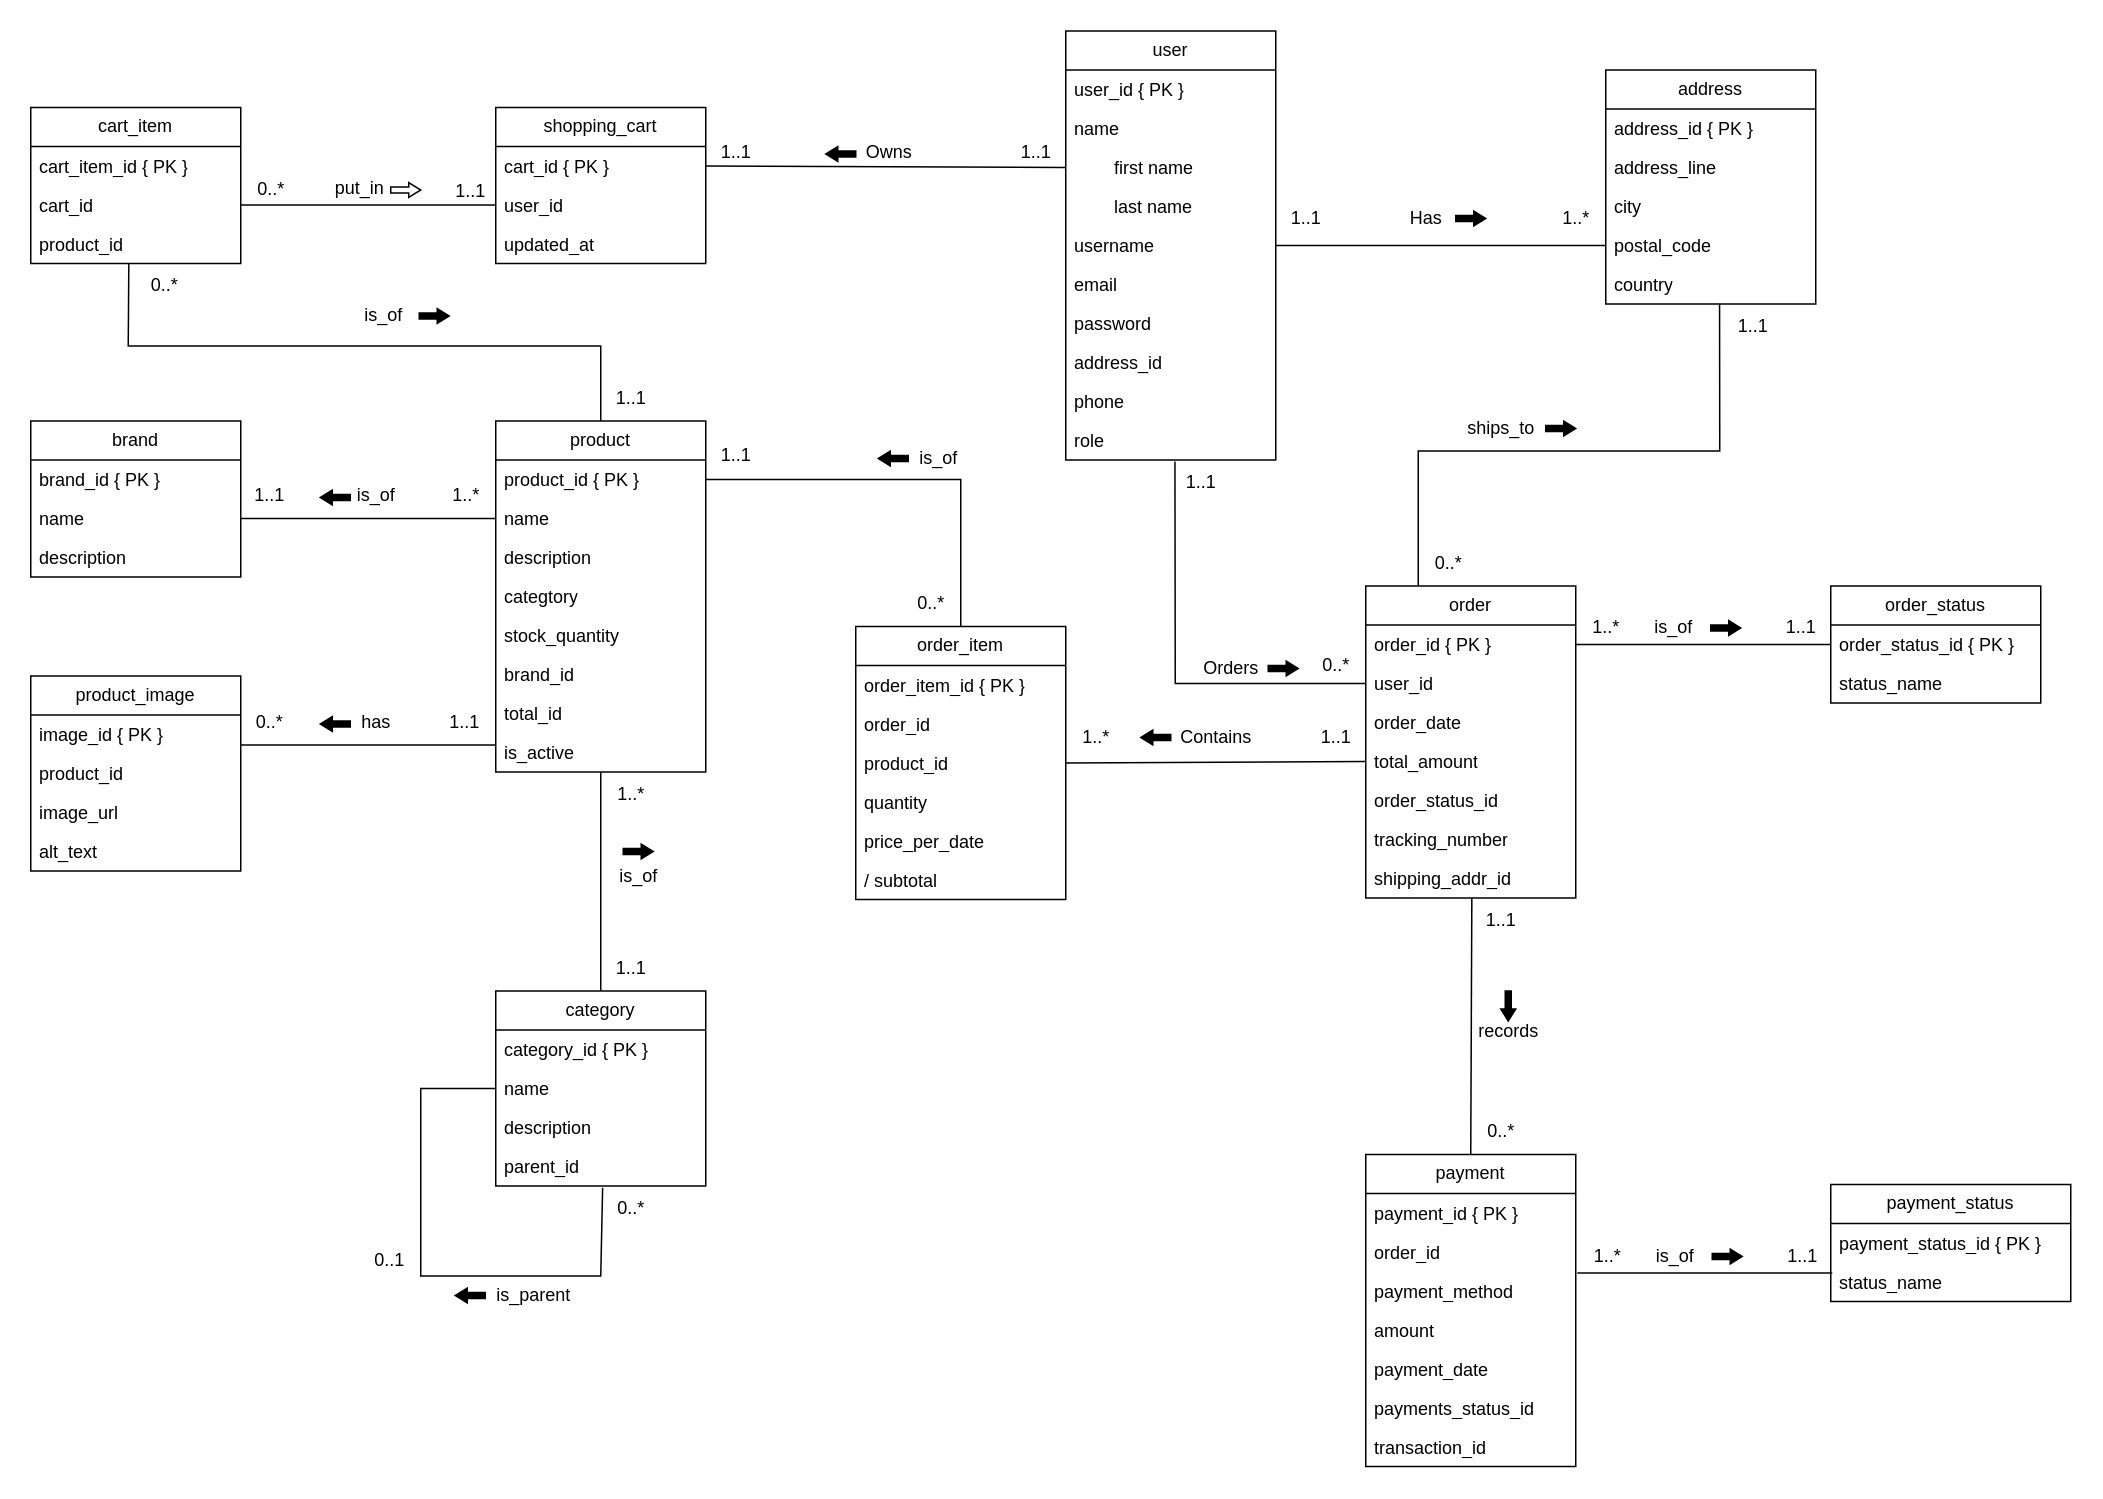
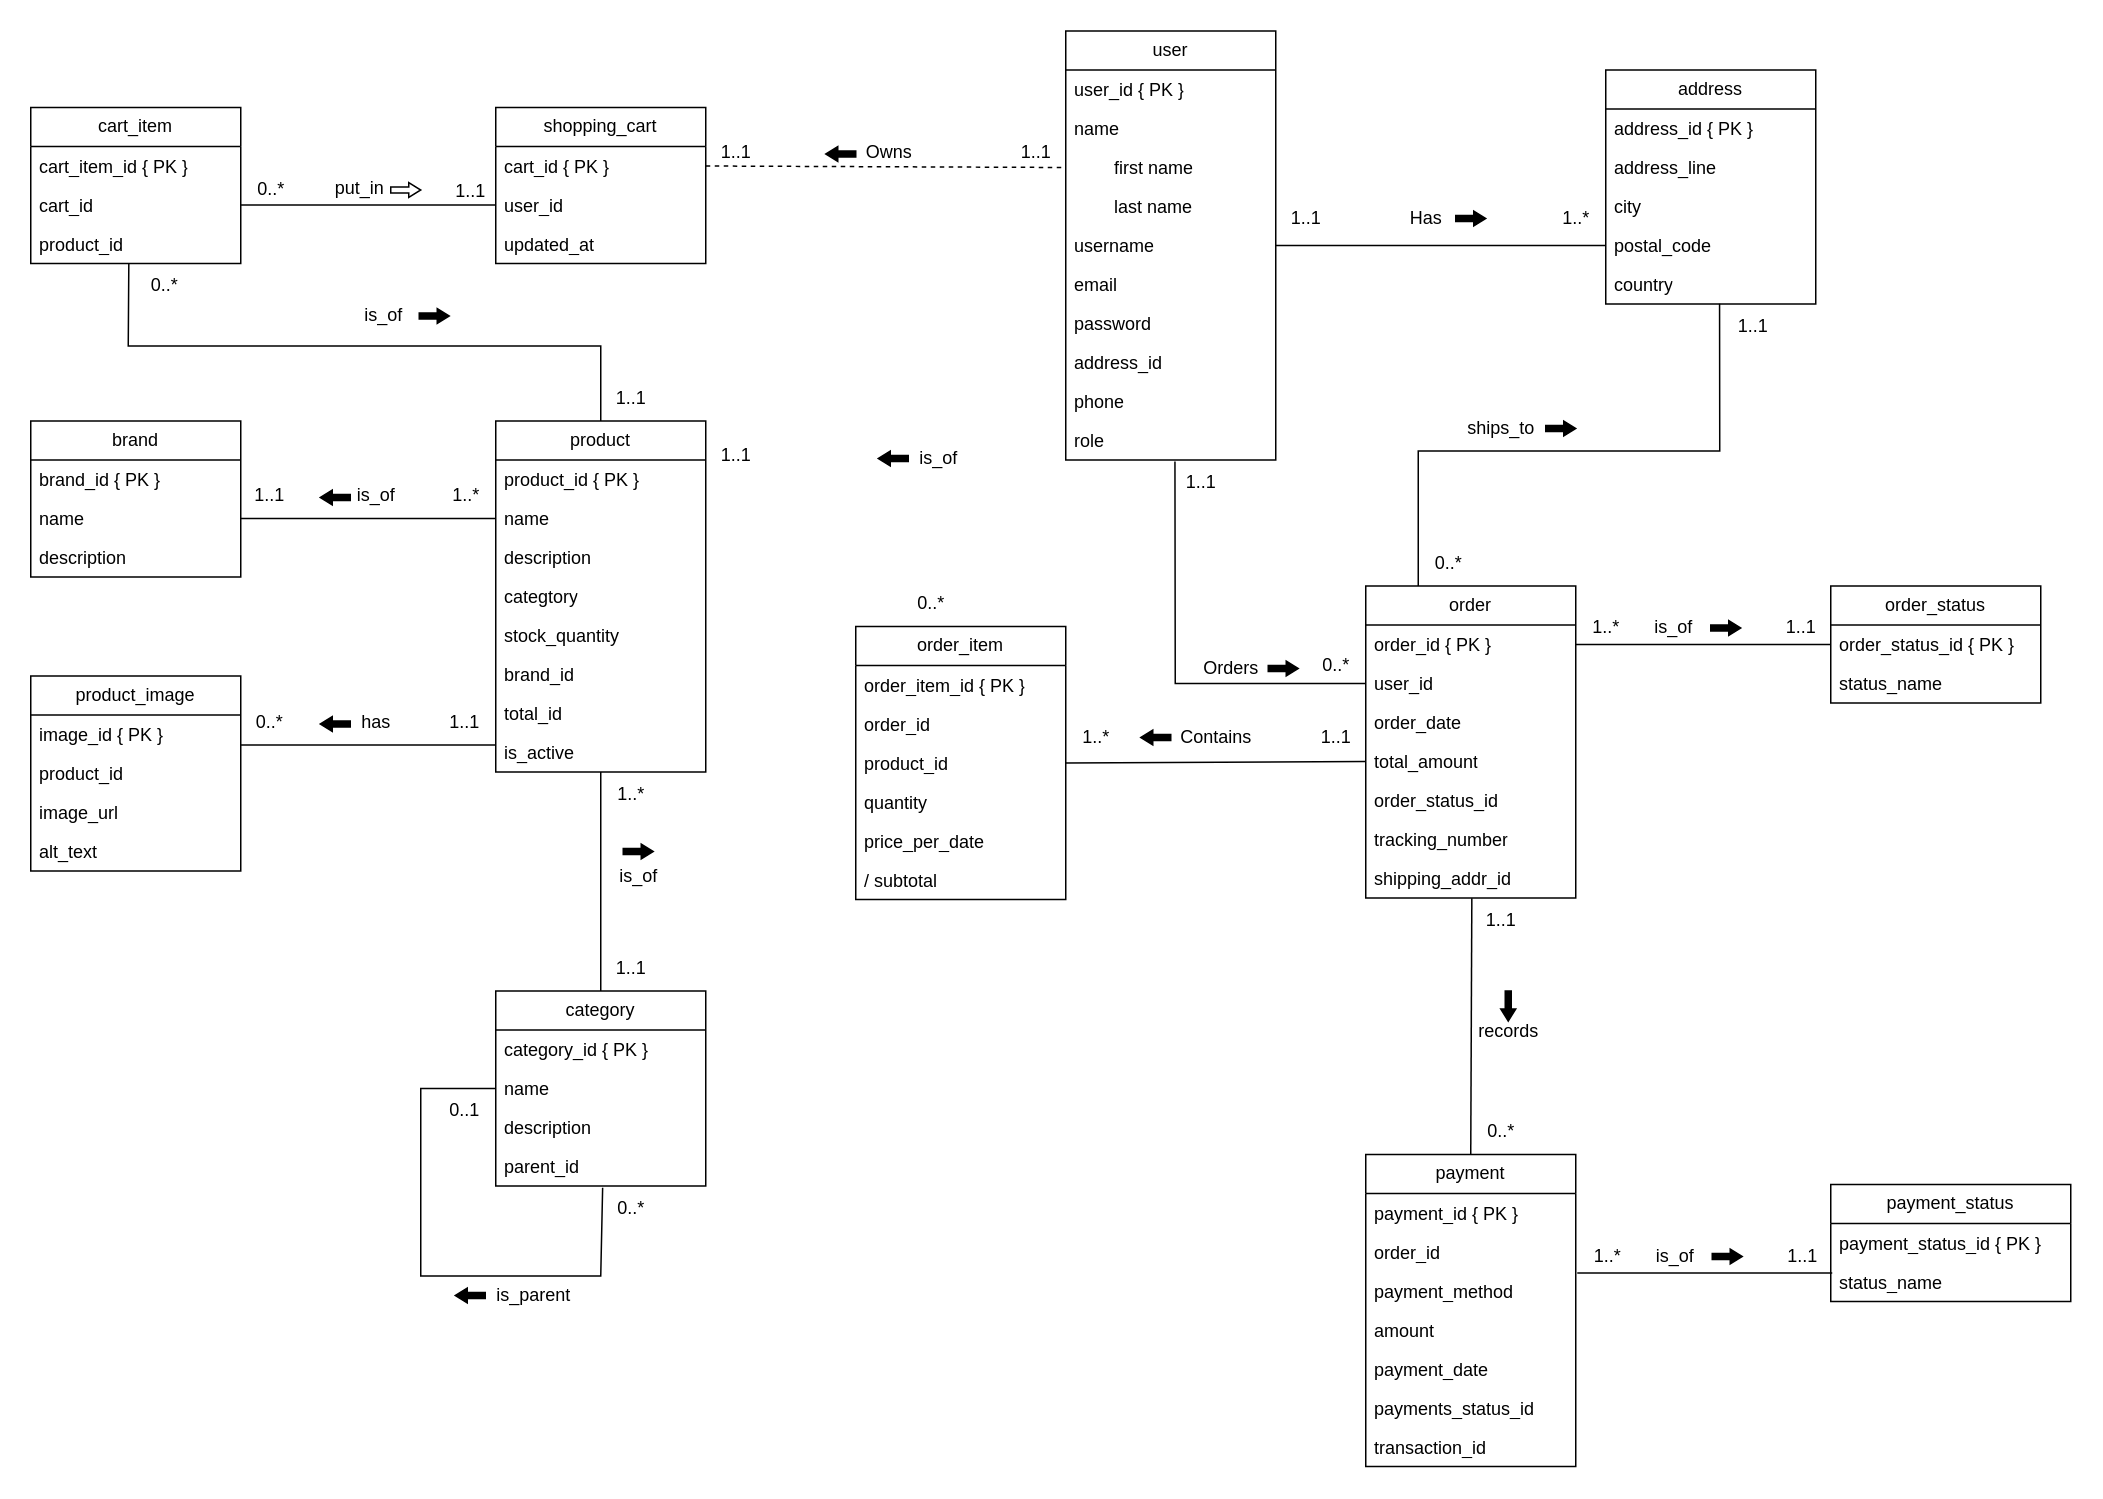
edge "cart_id { PK }" -- "first name": style solid -> dashed
edge "product_id { PK }" -- "order_item": removed
node "0..1": moved (389, 1261) -> (464, 1111)
